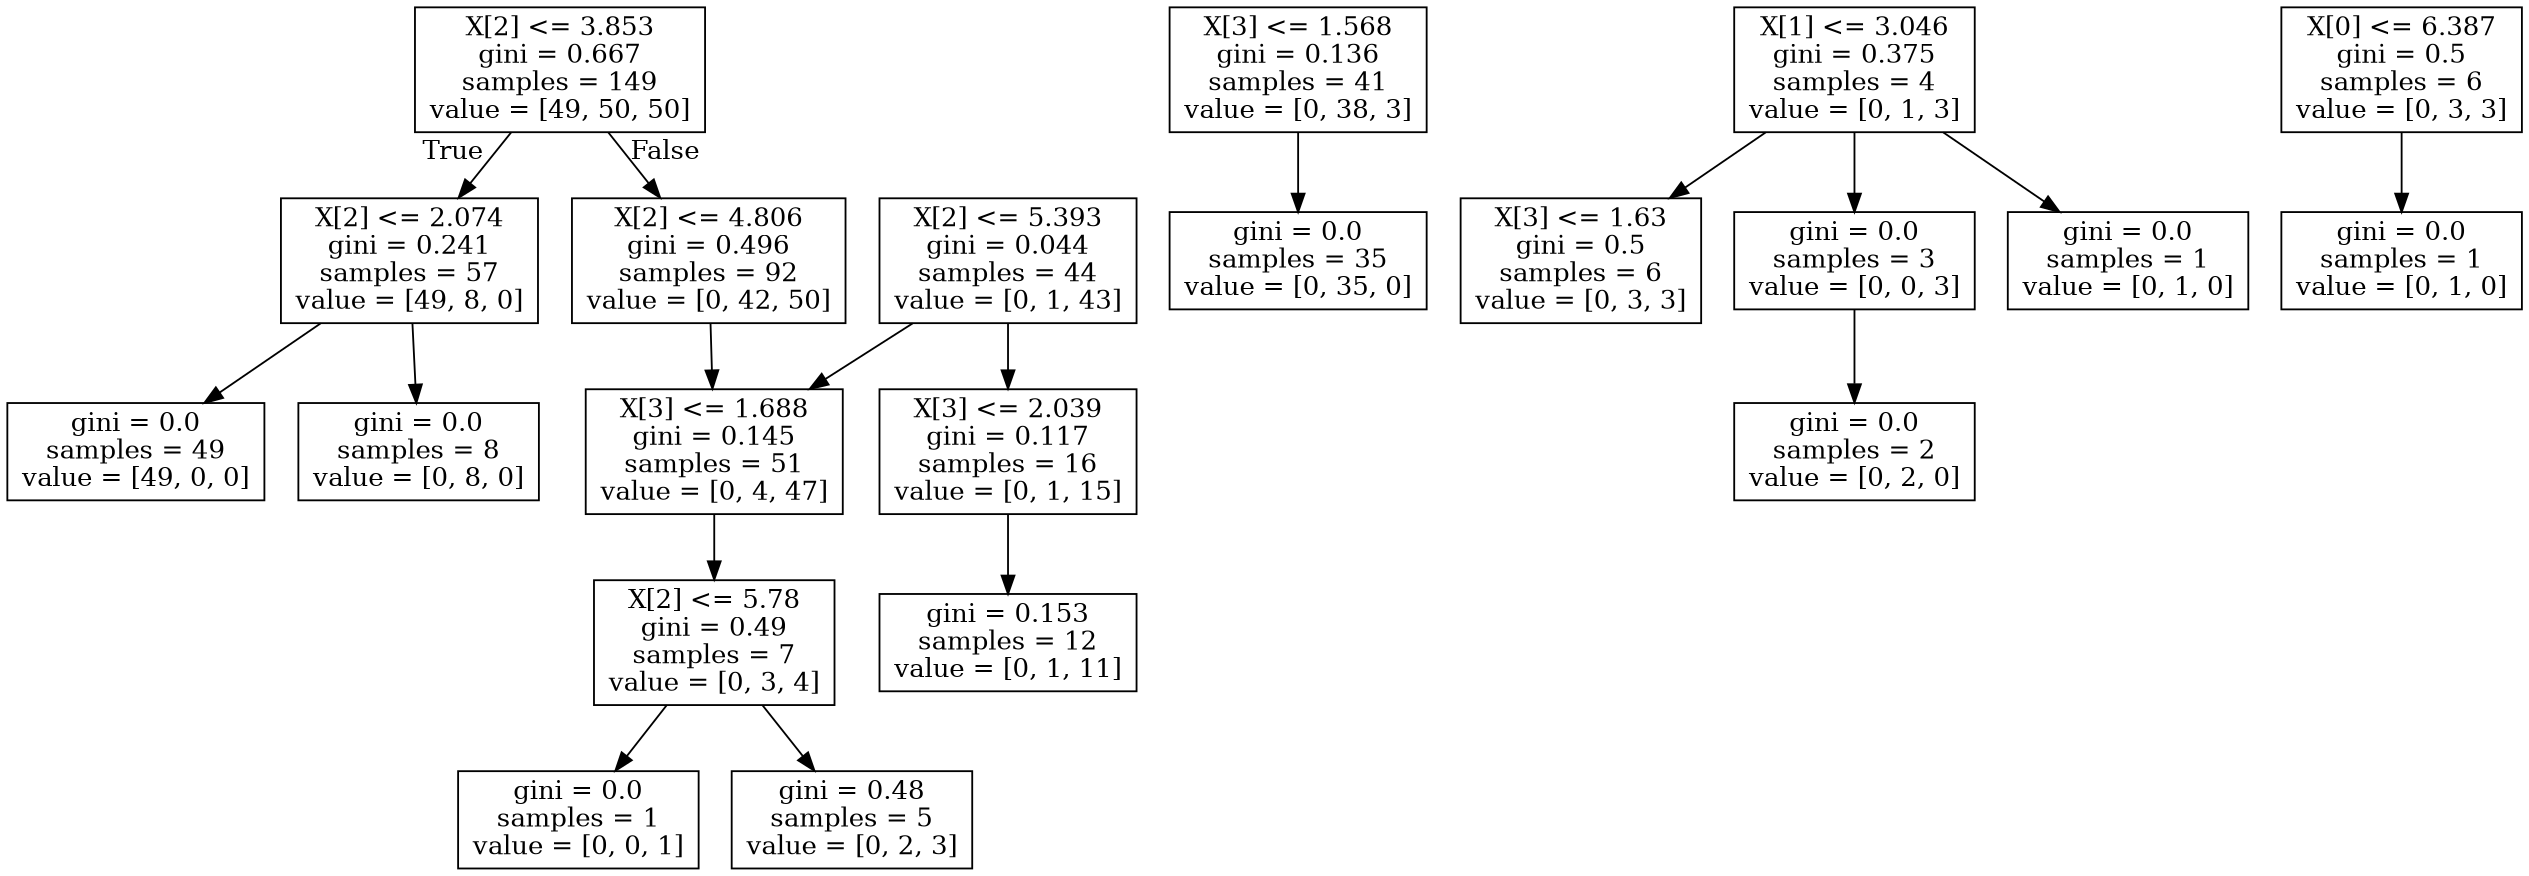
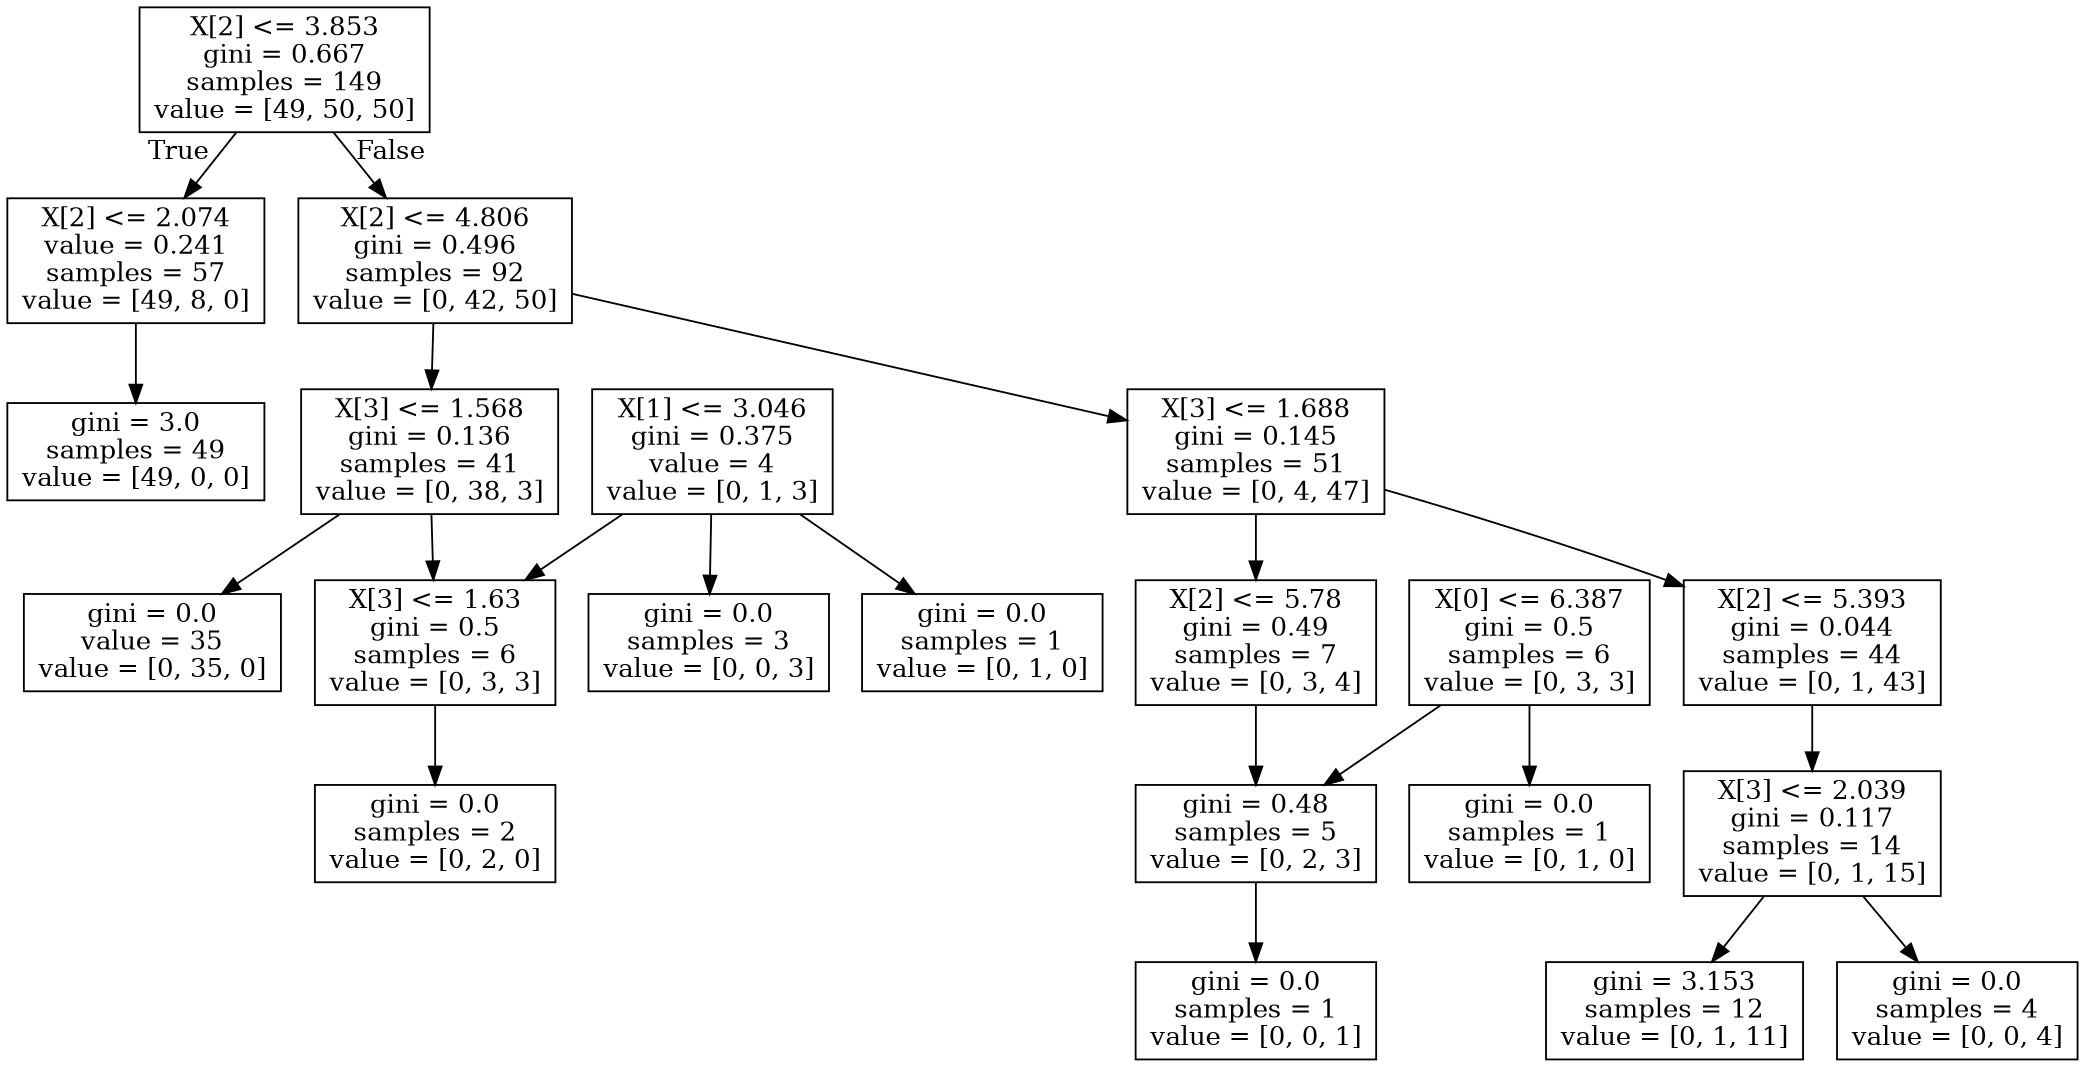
node "X[1] <= 3.046 gini = 0.375 samples = 4 value = [0, 1, 3]": label "X[1] <= 3.046 gini = 0.375 samples = 4 value = [0, 1, 3]" -> "X[1] <= 3.046 gini = 0.375 value = 4 value = [0, 1, 3]"
node "X[2] <= 2.074 gini = 0.241 samples = 57 value = [49, 8, 0]": label "X[2] <= 2.074 gini = 0.241 samples = 57 value = [49, 8, 0]" -> "X[2] <= 2.074 value = 0.241 samples = 57 value = [49, 8, 0]"
node "gini = 0.0 samples = 35 value = [0, 35, 0]": label "gini = 0.0 samples = 35 value = [0, 35, 0]" -> "gini = 0.0 value = 35 value = [0, 35, 0]"
edge "X[2] <= 4.806 gini = 0.496 samples = 92 value = [0, 42, 50]" -> "X[3] <= 1.568 gini = 0.136 samples = 41 value = [0, 38, 3]": added
edge "gini = 0.0 samples = 3 value = [0, 0, 3]" -> "gini = 0.0 samples = 2 value = [0, 2, 0]": now "X[3] <= 1.63 gini = 0.5 samples = 6 value = [0, 3, 3]" -> "gini = 0.0 samples = 2 value = [0, 2, 0]"
edge "X[2] <= 5.393 gini = 0.044 samples = 44 value = [0, 1, 43]" -> "X[3] <= 1.688 gini = 0.145 samples = 51 value = [0, 4, 47]": reversed
node "gini = 0.0 samples = 49 value = [49, 0, 0]": label "gini = 0.0 samples = 49 value = [49, 0, 0]" -> "gini = 3.0 samples = 49 value = [49, 0, 0]"
node "gini = 0.0 samples = 8 value = [0, 8, 0]": removed
node "X[3] <= 2.039 gini = 0.117 samples = 16 value = [0, 1, 15]": label "X[3] <= 2.039 gini = 0.117 samples = 16 value = [0, 1, 15]" -> "X[3] <= 2.039 gini = 0.117 samples = 14 value = [0, 1, 15]"
edge "X[3] <= 1.568 gini = 0.136 samples = 41 value = [0, 38, 3]" -> "X[3] <= 1.63 gini = 0.5 samples = 6 value = [0, 3, 3]": added
node "gini = 0.153 samples = 12 value = [0, 1, 11]": label "gini = 0.153 samples = 12 value = [0, 1, 11]" -> "gini = 3.153 samples = 12 value = [0, 1, 11]"
edge "X[2] <= 5.78 gini = 0.49 samples = 7 value = [0, 3, 4]" -> "gini = 0.0 samples = 1 value = [0, 0, 1]": now "gini = 0.48 samples = 5 value = [0, 2, 3]" -> "gini = 0.0 samples = 1 value = [0, 0, 1]"
edge "X[0] <= 6.387 gini = 0.5 samples = 6 value = [0, 3, 3]" -> "gini = 0.48 samples = 5 value = [0, 2, 3]": added
node "gini = 0.0 samples = 4 value = [0, 0, 4]": added
